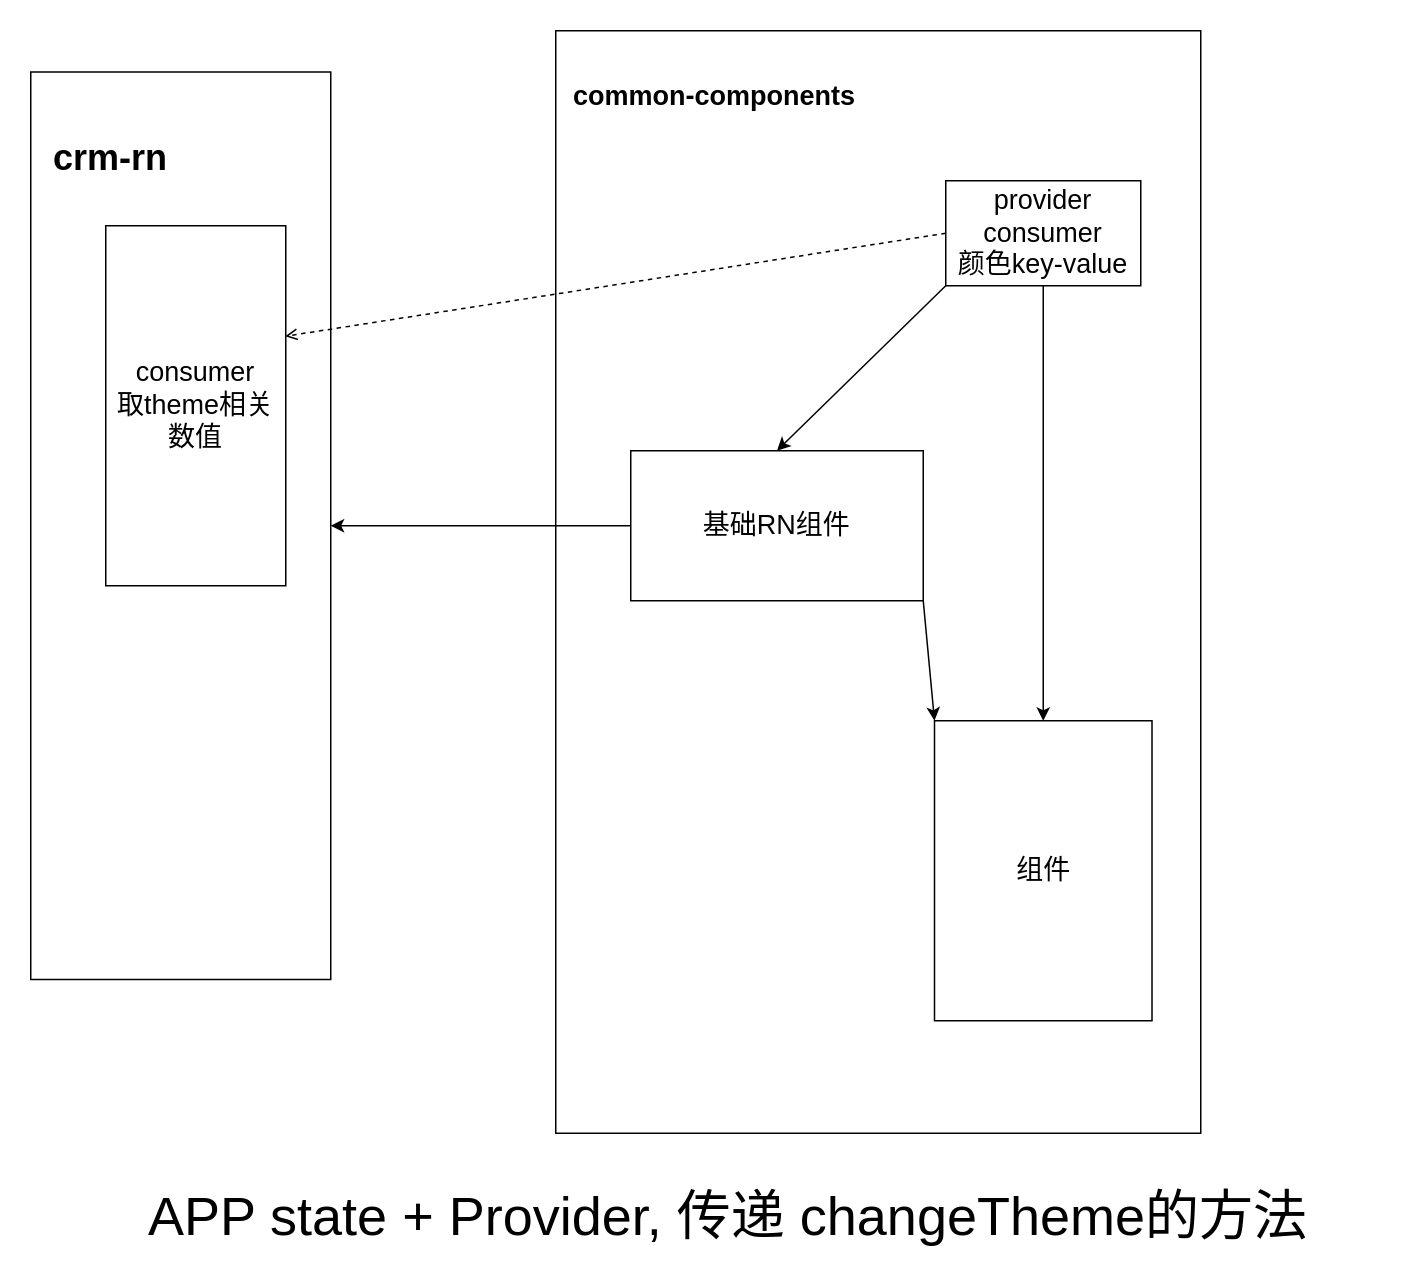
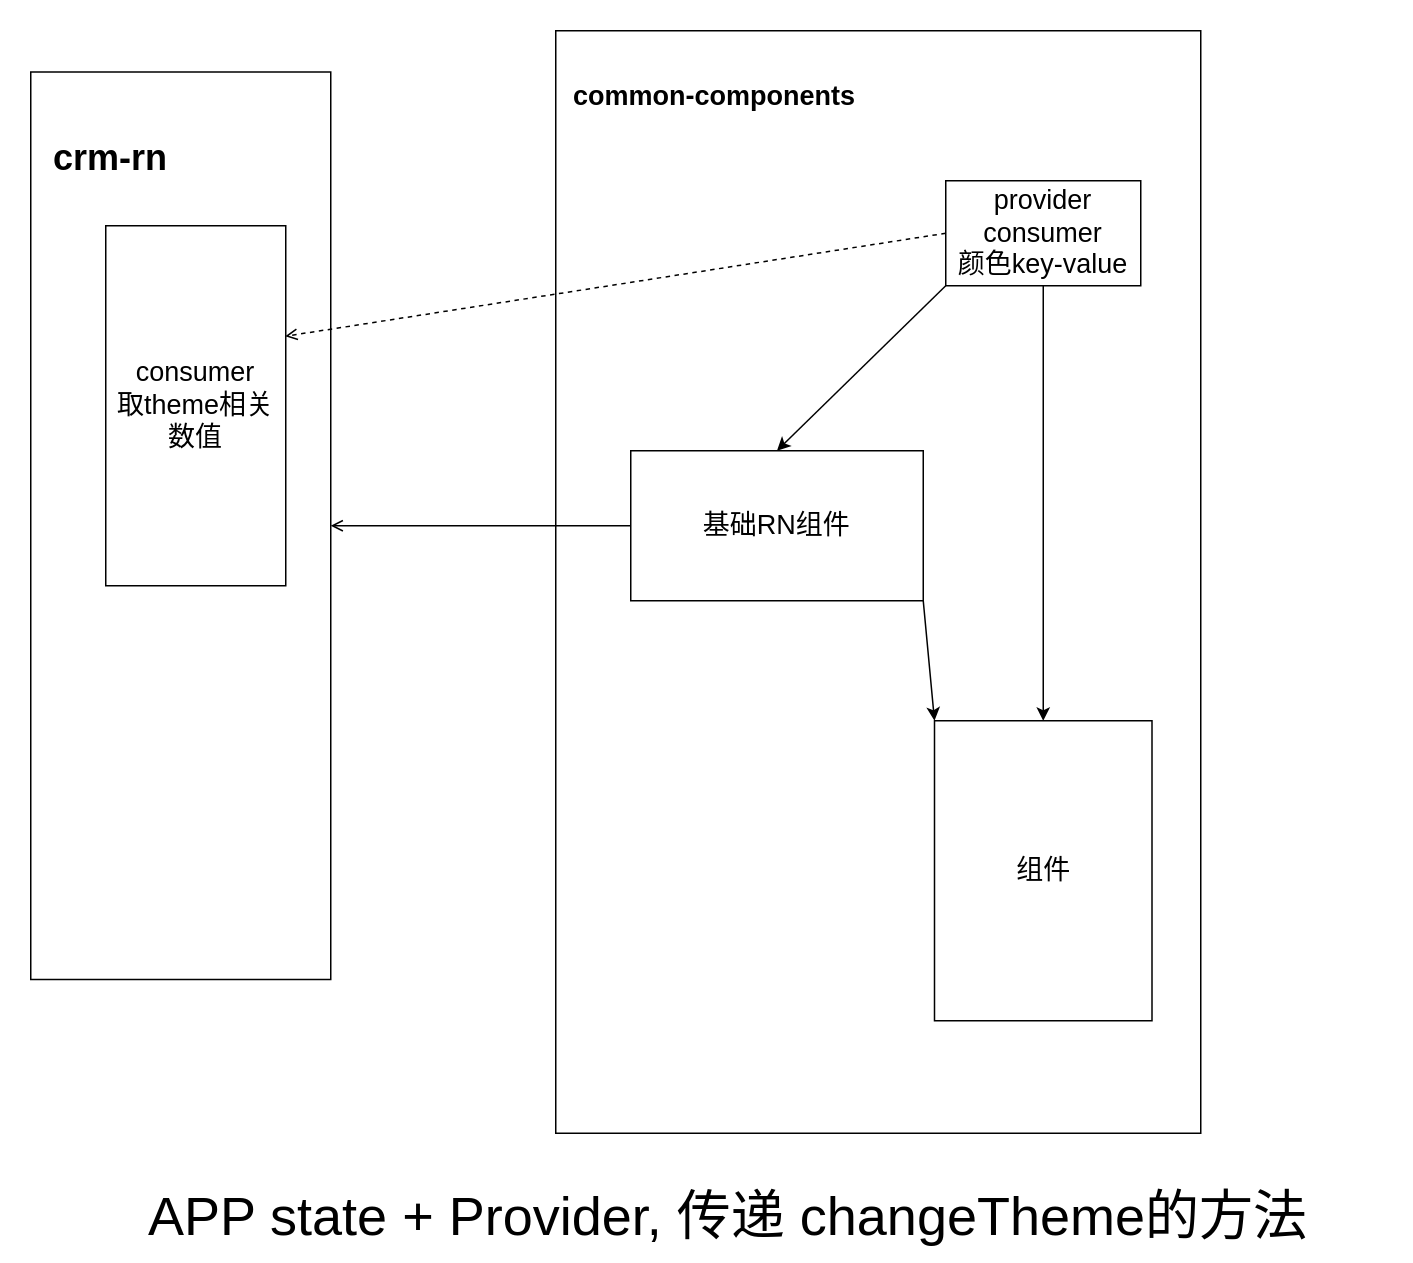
edge "基础RN组件" -> "crm-rn": arrowhead classic -> open
